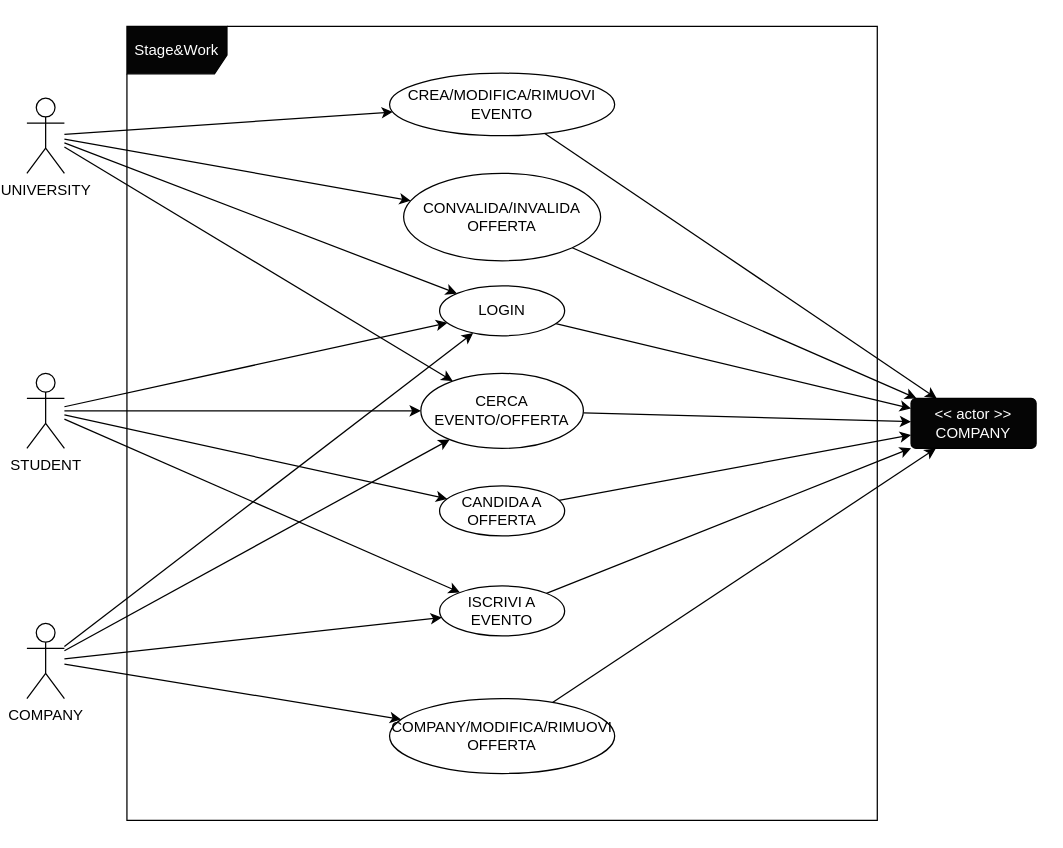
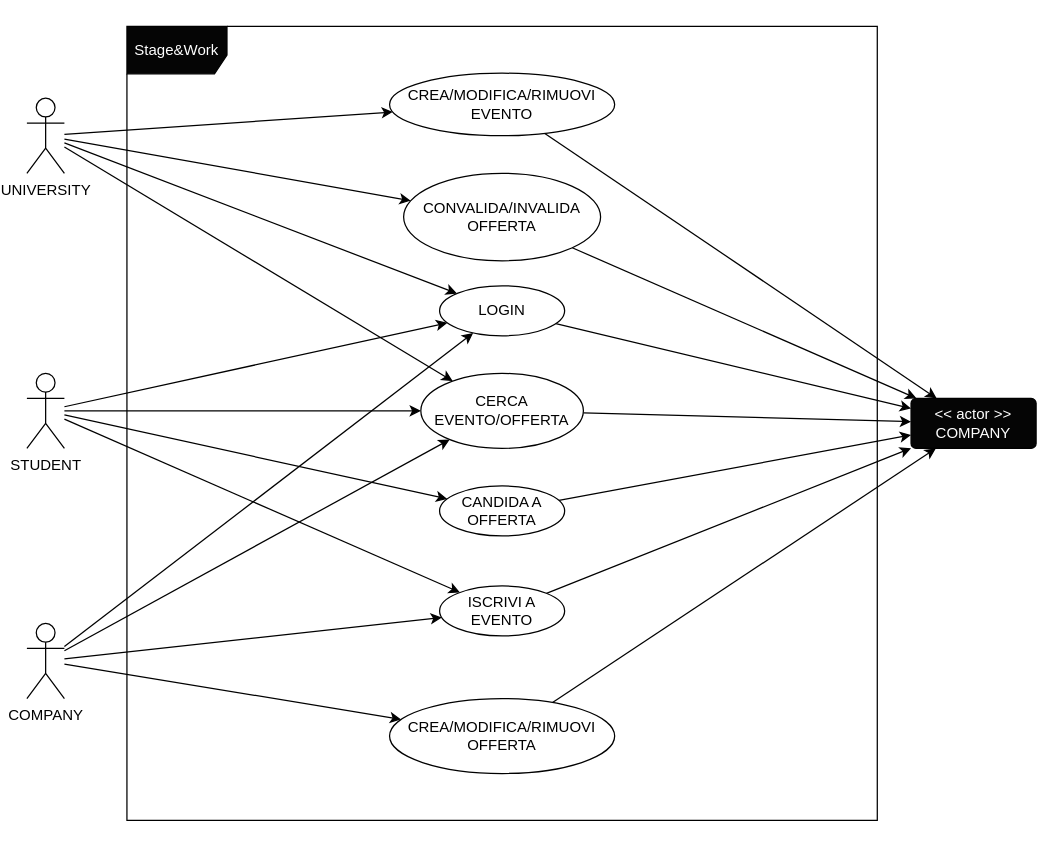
node "COMPANY/MODIFICA/RIMUOVI OFFERTA": label "COMPANY/MODIFICA/RIMUOVI OFFERTA" -> "CREA/MODIFICA/RIMUOVI OFFERTA"
